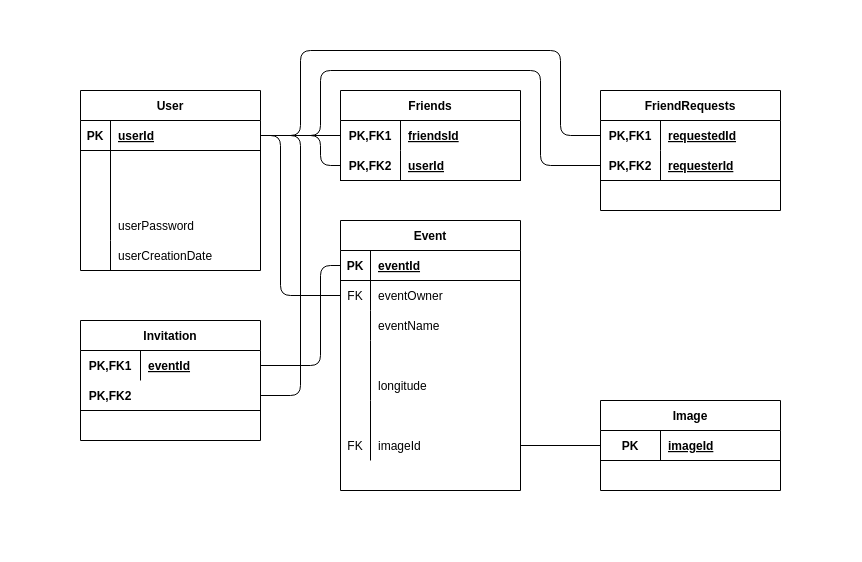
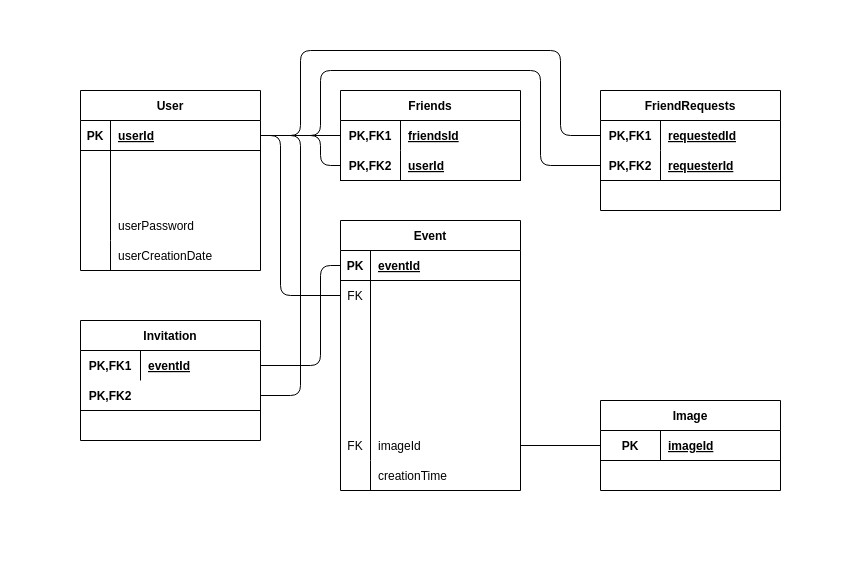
node "eventOwner": removed
node "eventName": removed
node "longitude": removed
node "creationTime": added
